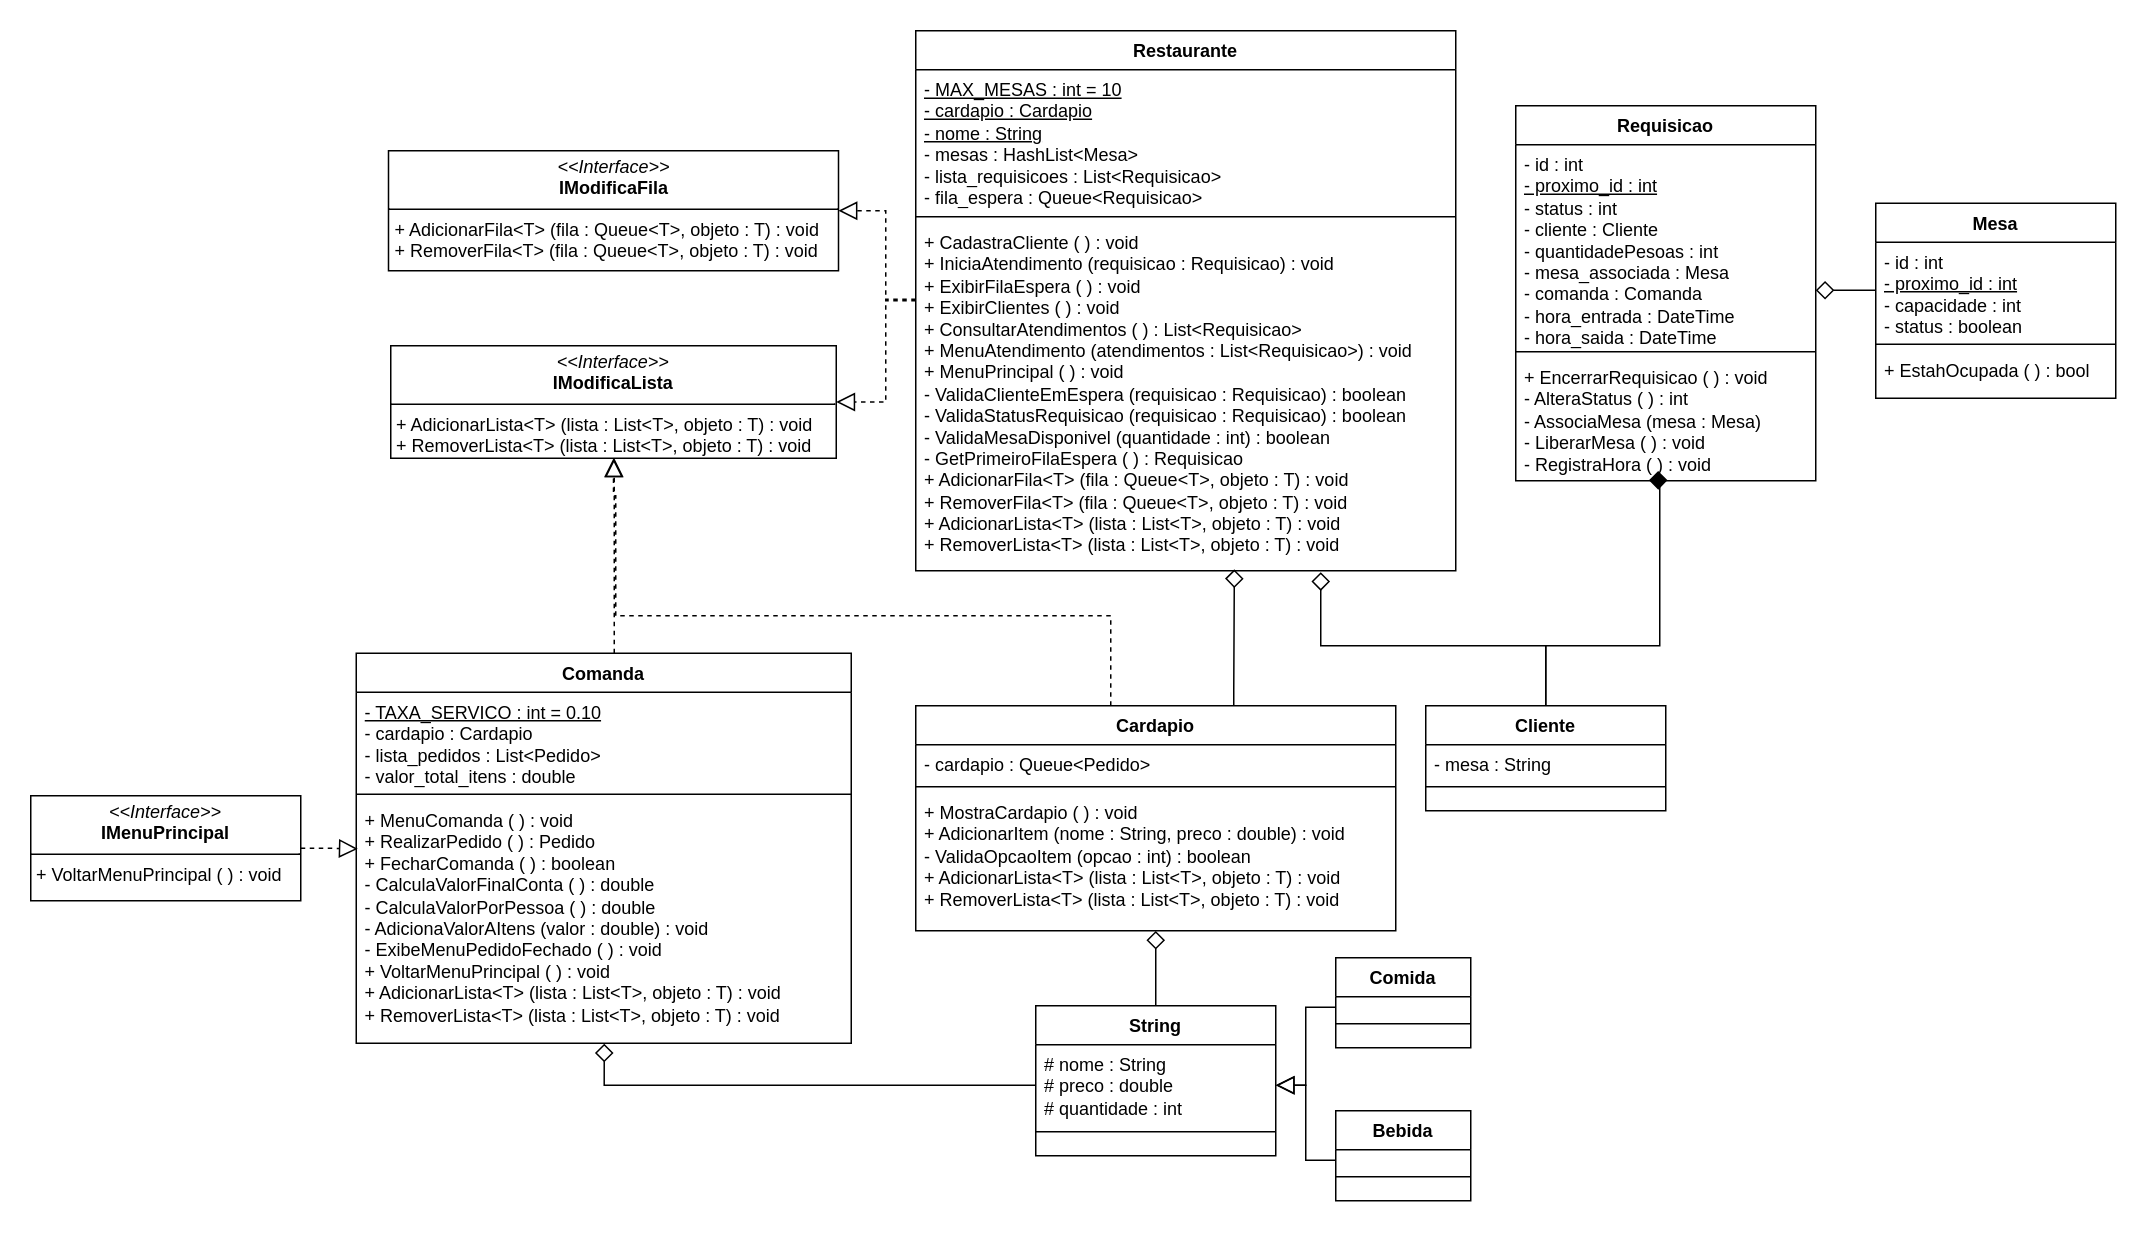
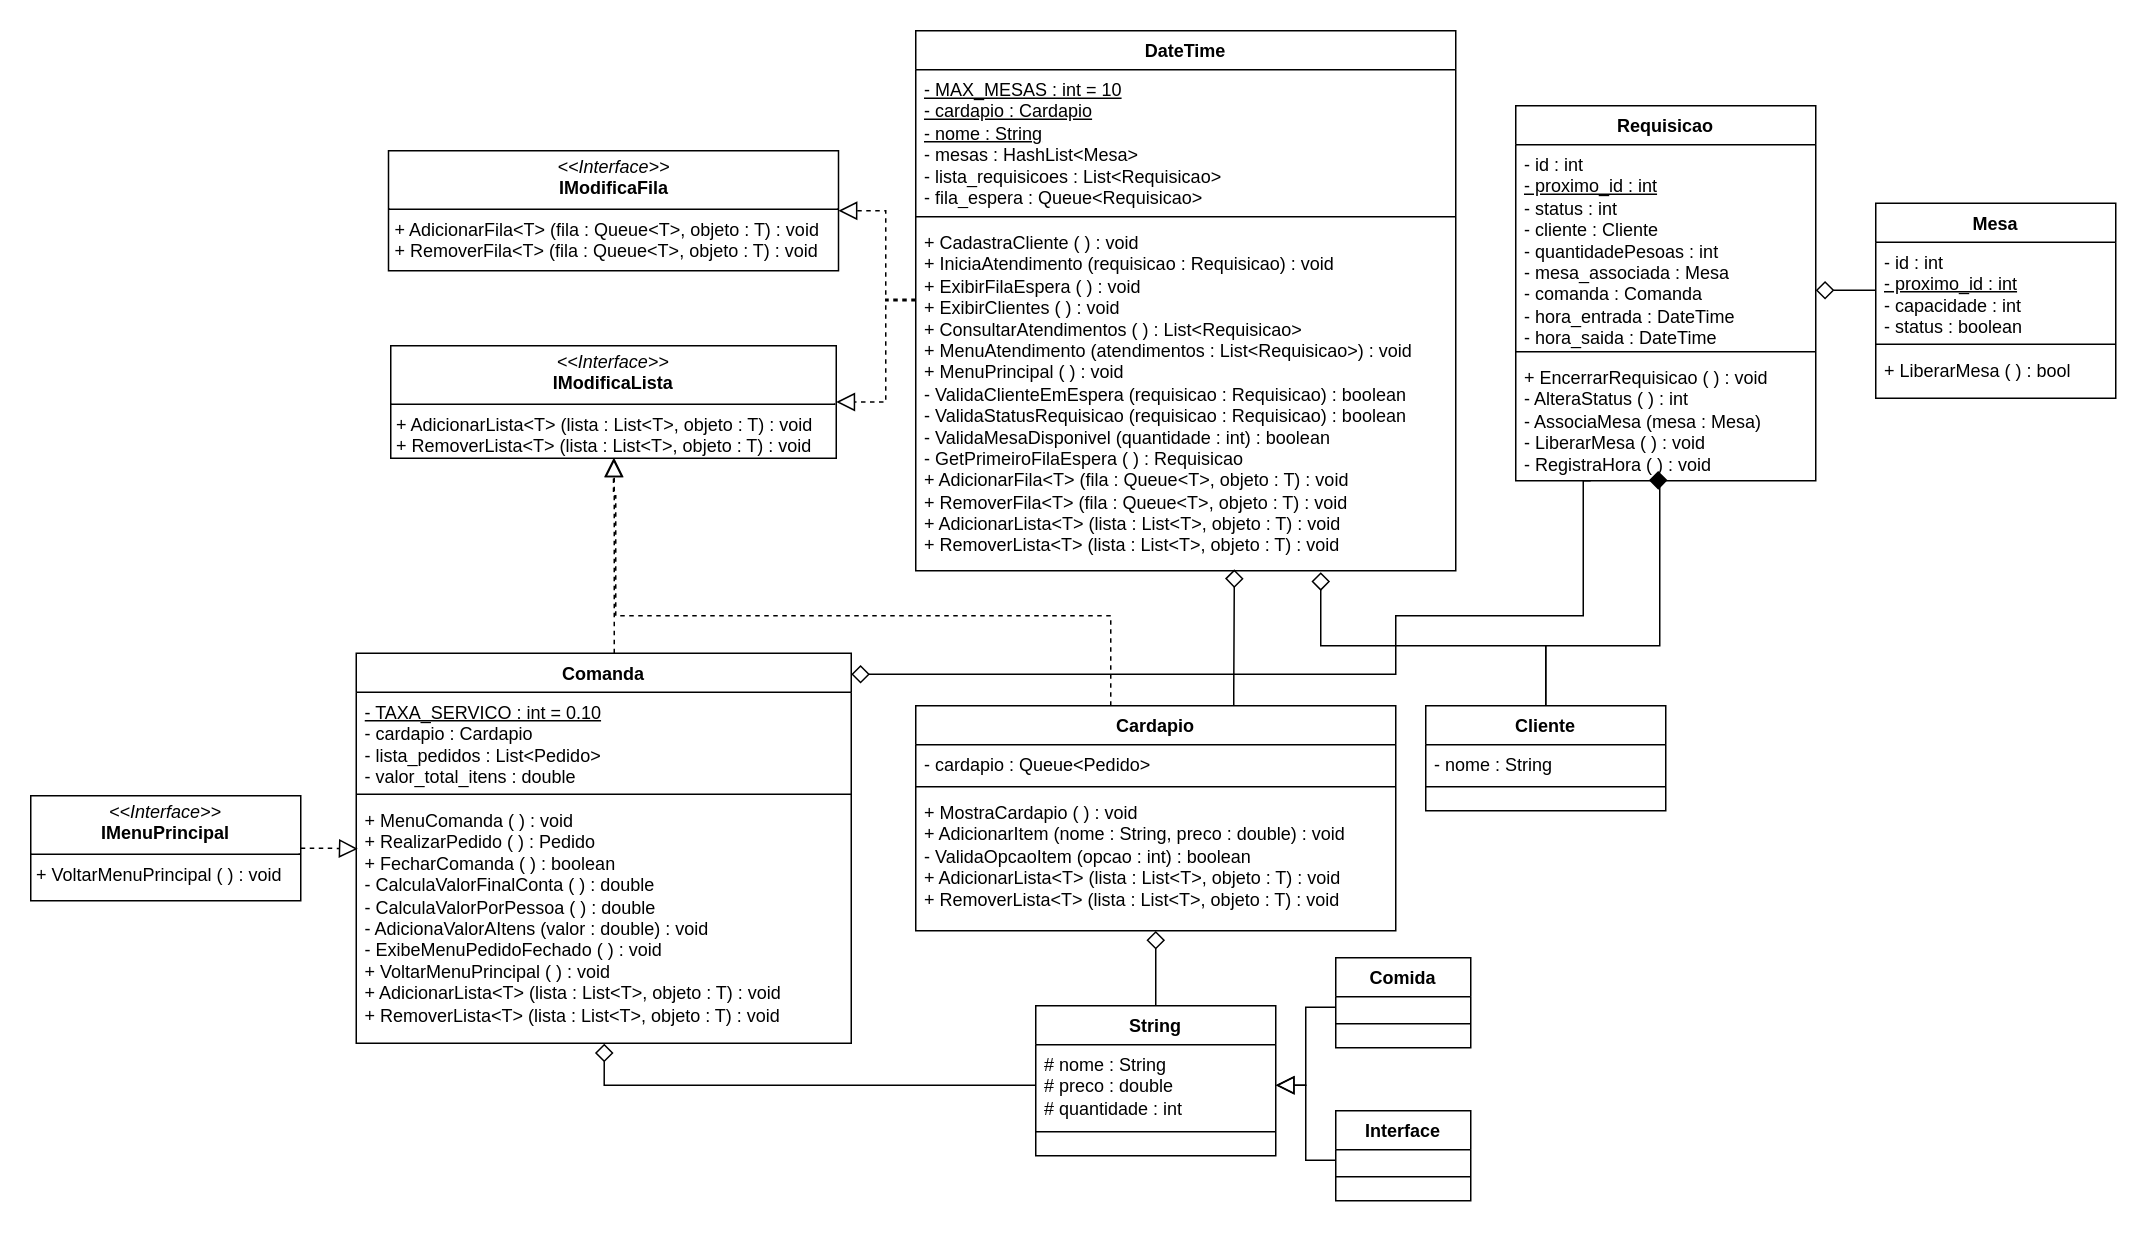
node "Restaurante": label "Restaurante" -> "DateTime"
node "+ EstahOcupada ( ) : bool": label "+ EstahOcupada ( ) : bool" -> "+ LiberarMesa ( ) : bool"
edge "Requisicao" -> "Comanda": added
node "- mesa : String": label "- mesa : String" -> "- nome : String"
node "Bebida": label "Bebida" -> "Interface"
